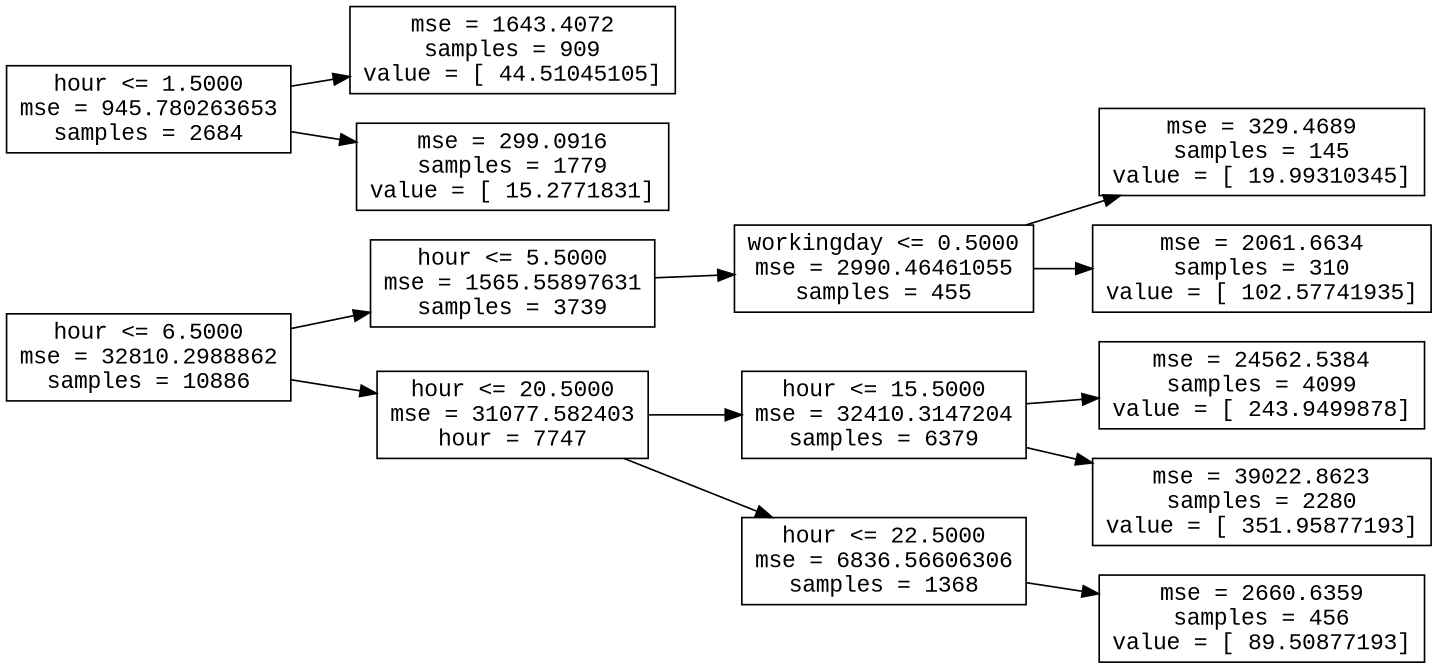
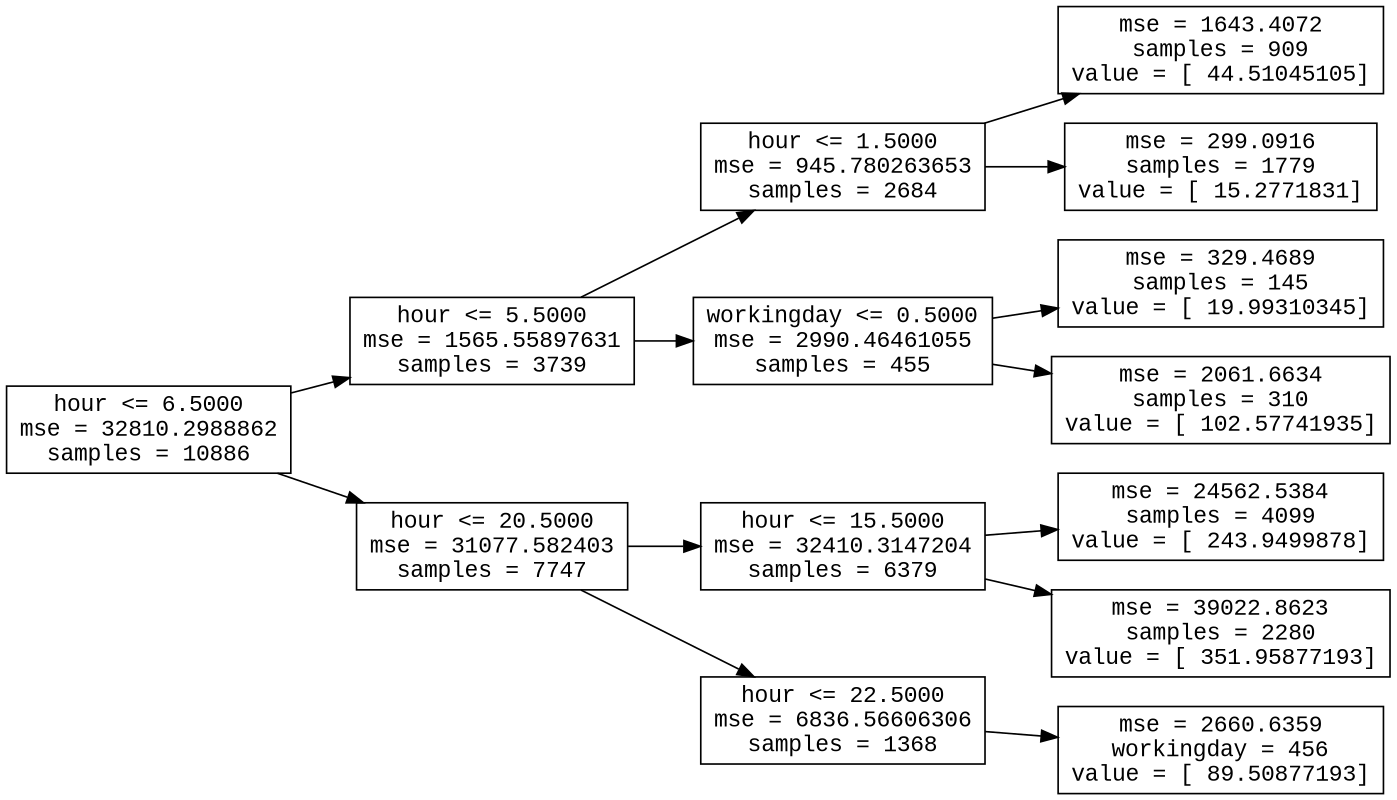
edge "hour <= 5.5000 mse = 1565.55897631 samples = 3739" -> "hour <= 1.5000 mse = 945.780263653 samples = 2684": added
node "hour <= 20.5000 mse = 31077.582403 hour = 7747": label "hour <= 20.5000 mse = 31077.582403 hour = 7747" -> "hour <= 20.5000 mse = 31077.582403 samples = 7747"
node "mse = 2660.6359 samples = 456 value = [ 89.50877193]": label "mse = 2660.6359 samples = 456 value = [ 89.50877193]" -> "mse = 2660.6359 workingday = 456 value = [ 89.50877193]"
